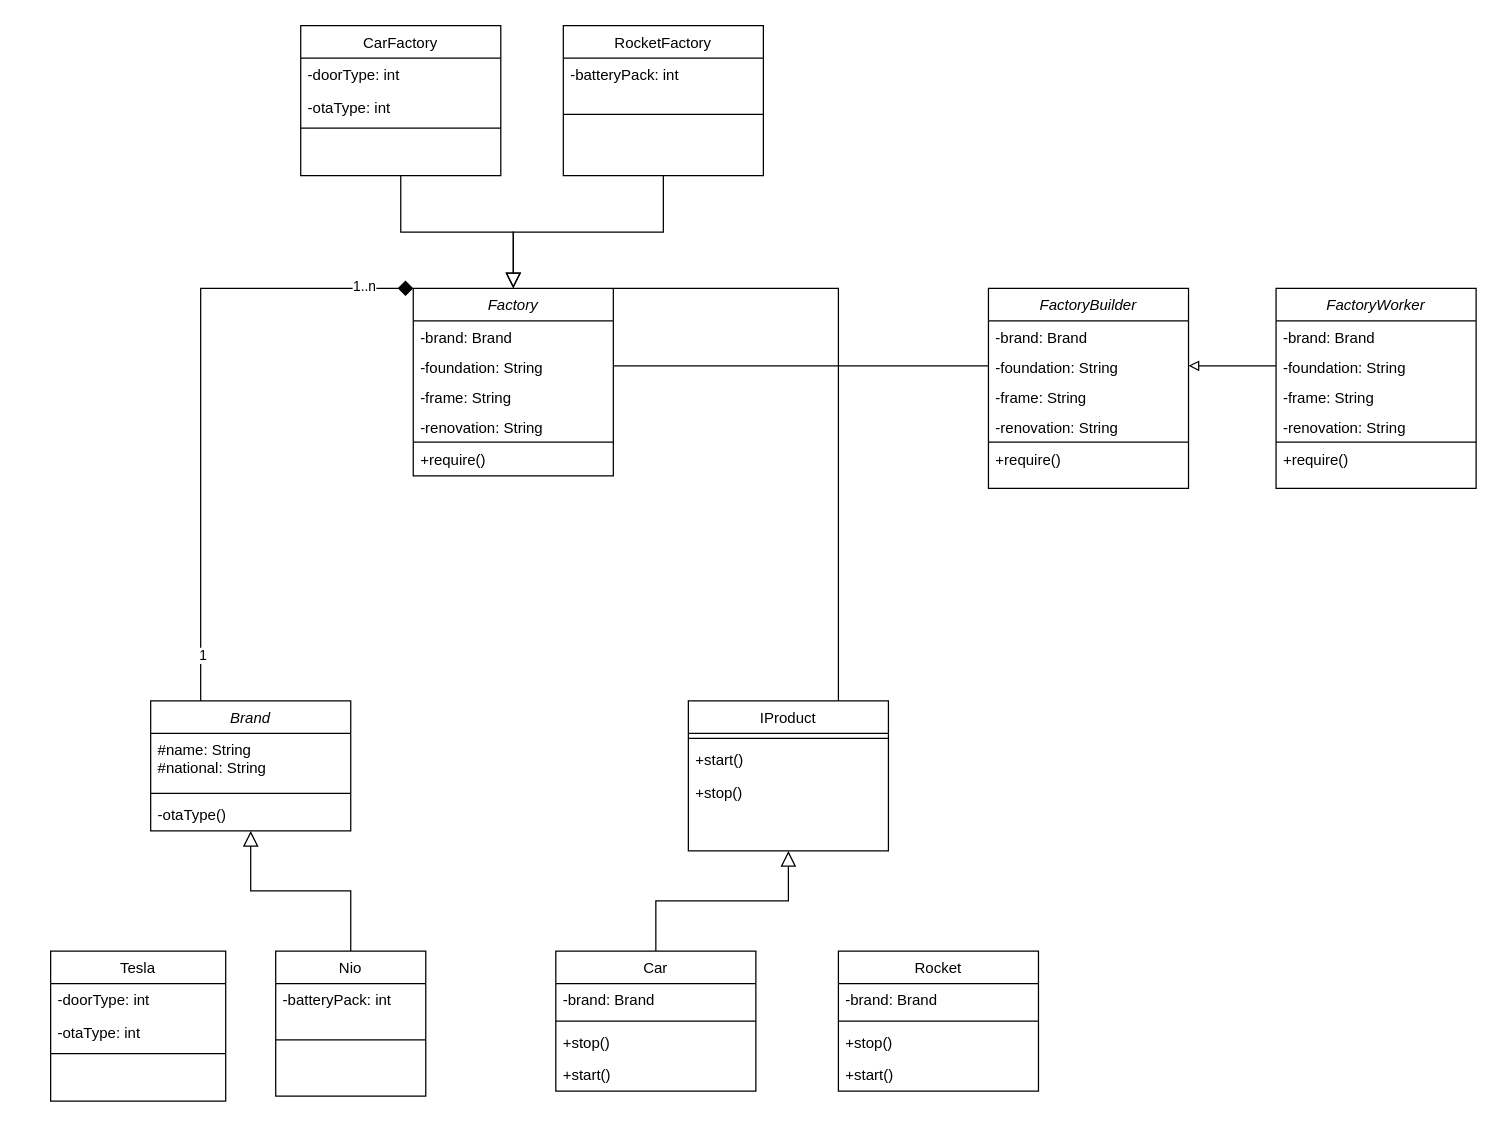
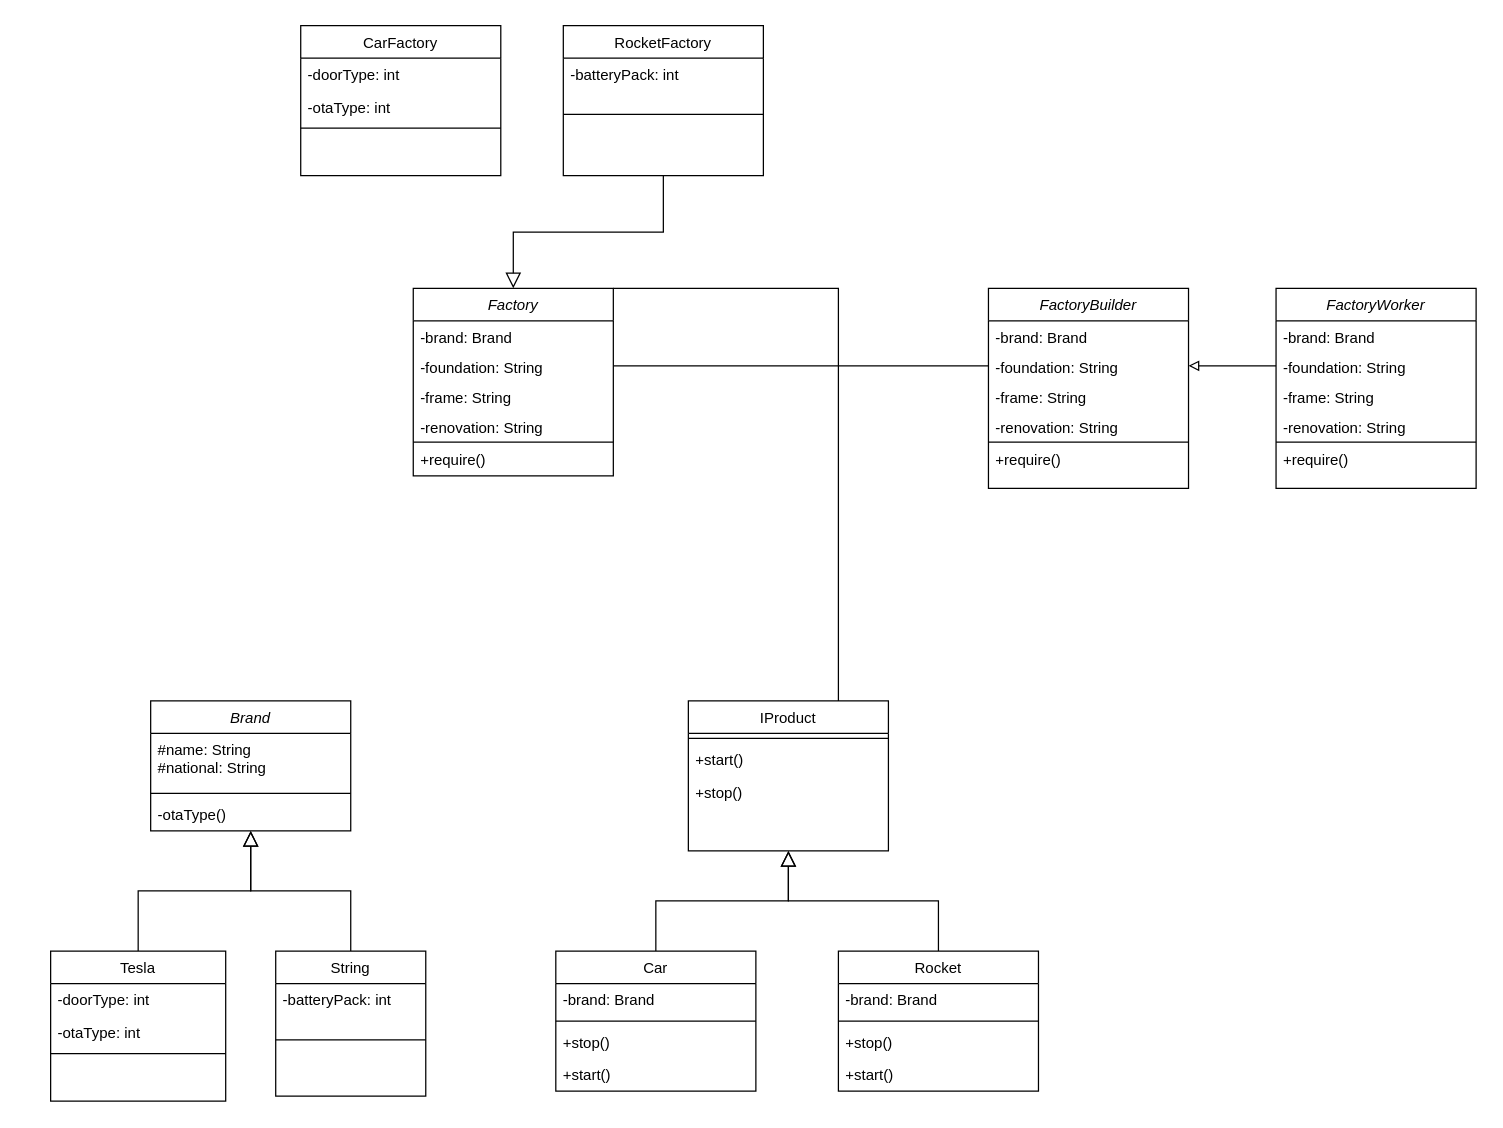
edge "CarFactory" -> "Factory": removed
edge "Brand" -> "Factory": removed, labels "1", "1..n"
edge "Tesla" -> "Brand": added
edge "Rocket" -> "IProduct": added
node "Nio": label "Nio" -> "String"
